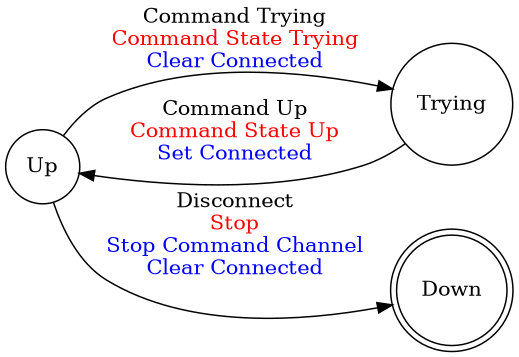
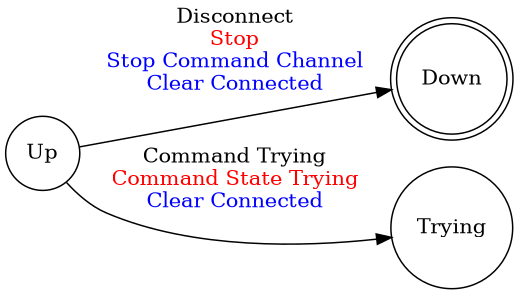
edge "Trying" -> "Up": removed, label "Command Up Command State Up Set Connected"
